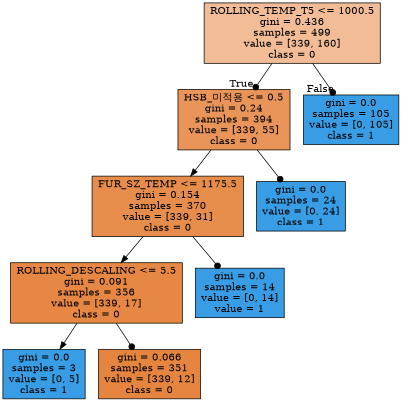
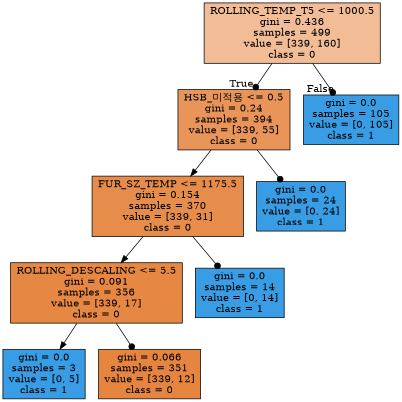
node "gini = 0.0 samples = 14 value = [0, 14] value = 1": label "gini = 0.0 samples = 14 value = [0, 14] value = 1" -> "gini = 0.0 samples = 14 value = [0, 14] class = 1"
